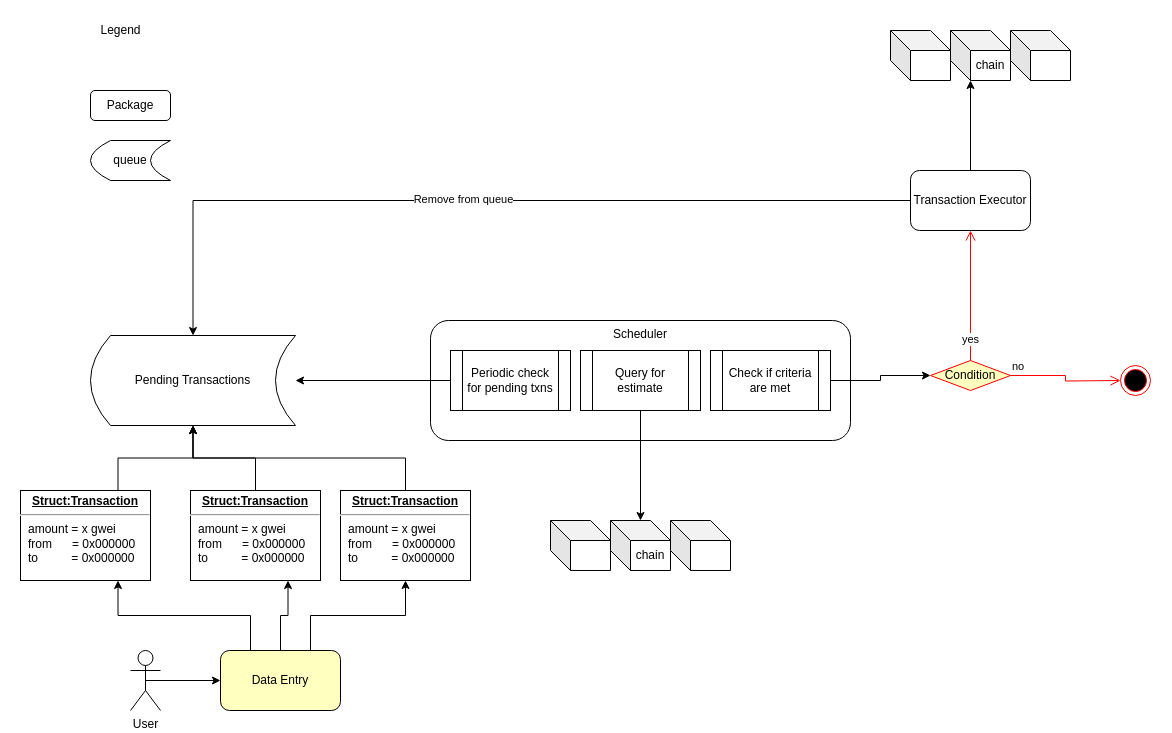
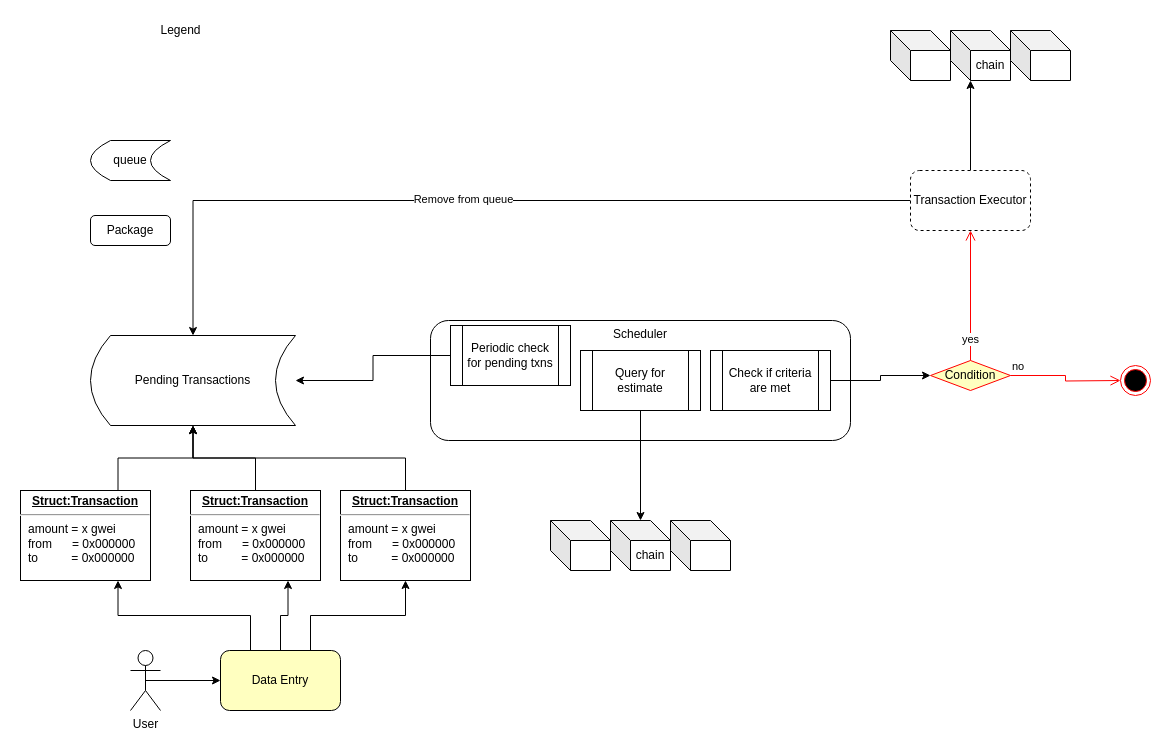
node "Legend": moved (121, 31) -> (181, 31)
node "Package": moved (131, 106) -> (131, 231)
node "Transaction Executor": style solid -> dashed
node "Periodic check for pending txns": moved (511, 381) -> (511, 356)
